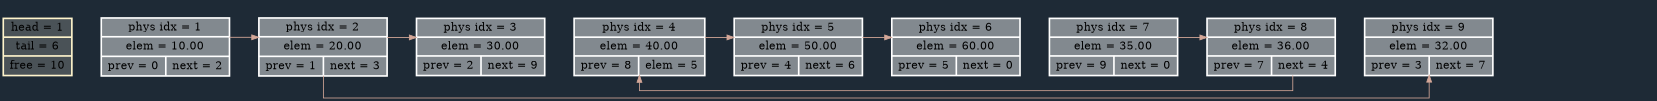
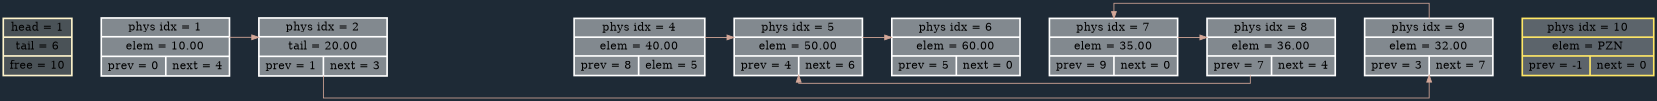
edge "phys idx = 9" -> "phys idx = 7": added
node "phys idx = 2": text "elem = 20.00" -> "tail = 20.00"
node "phys idx = 3": removed
node "phys idx = 10": added
node "phys idx = 1": text "next = 2" -> "next = 4"
edge "phys idx = 8" -> "phys idx = 4": now "phys idx = 8" -> "phys idx = 5"
